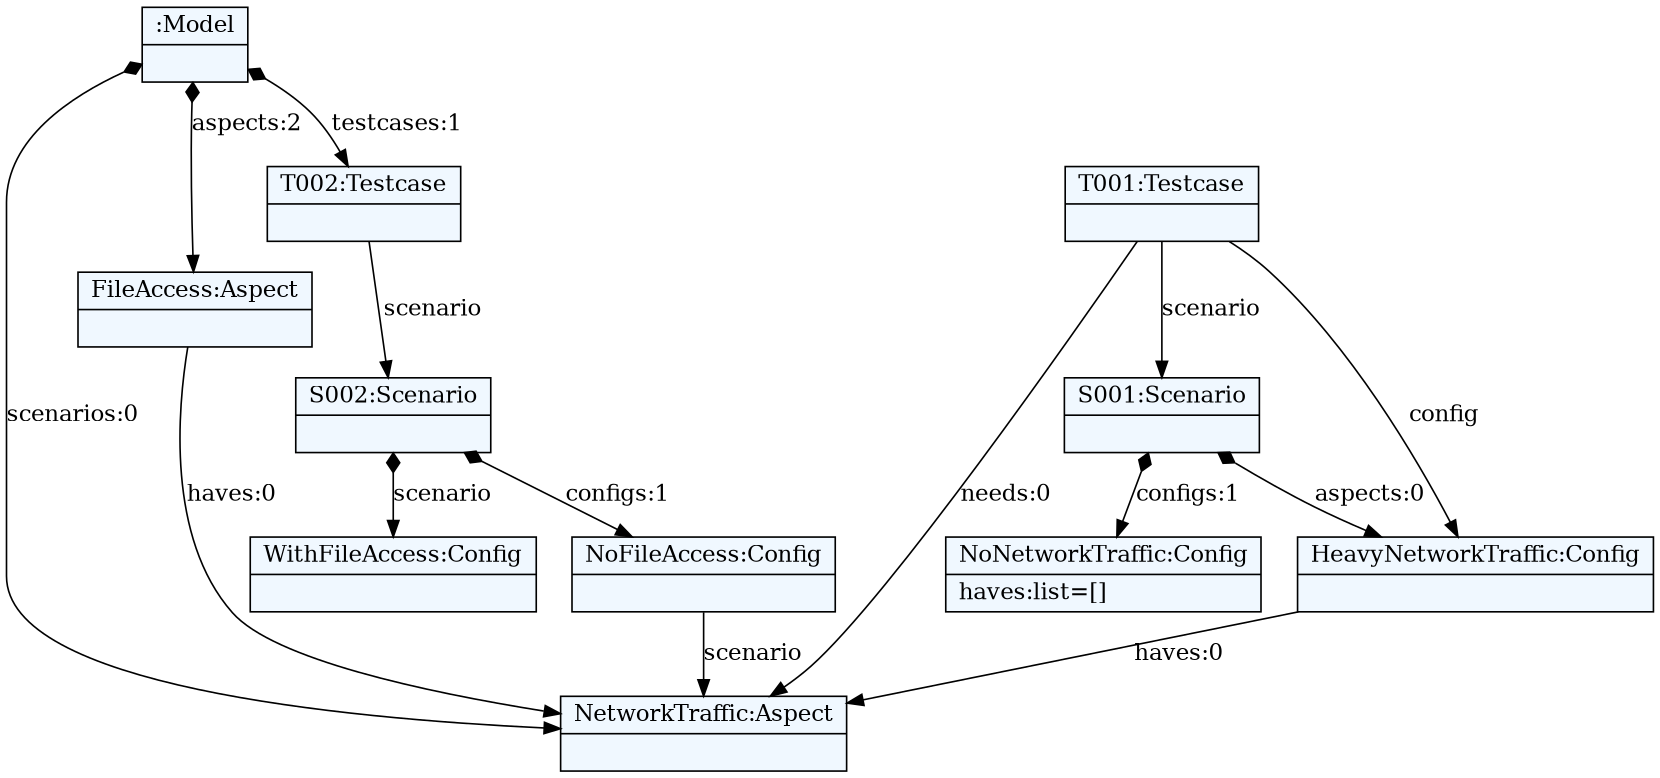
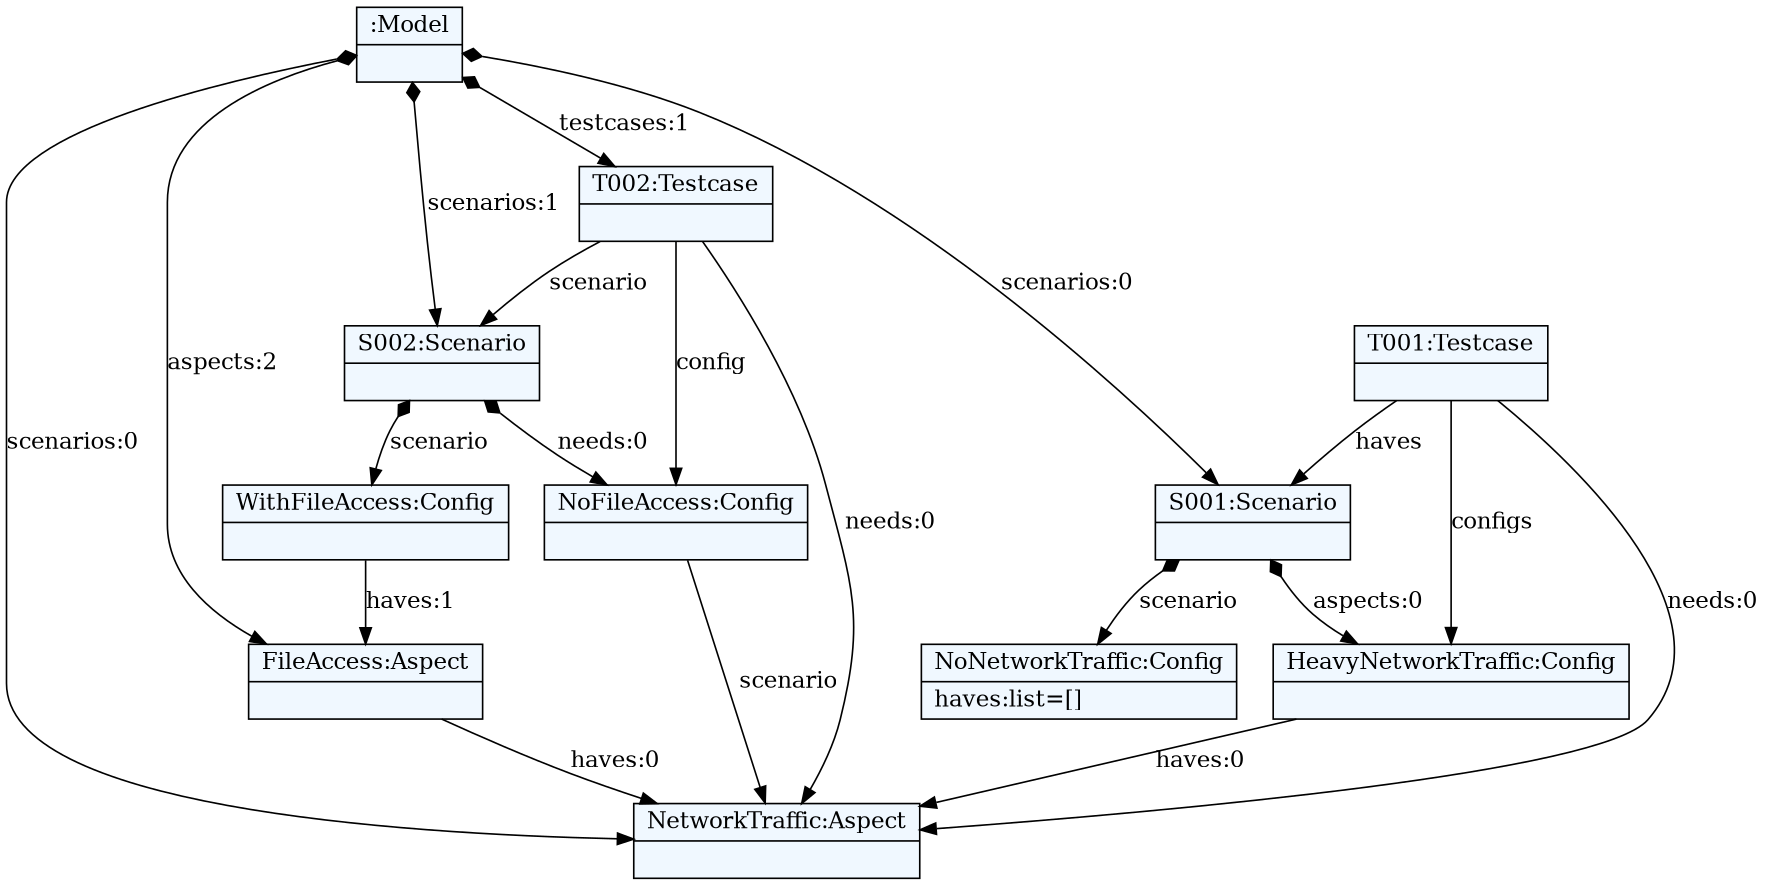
edge ":Model" -- "S002:Scenario": added, label "scenarios:1"
edge ":Model" -- "S001:Scenario": added, label "scenarios:0"
edge "T001:Testcase" -- "S001:Scenario": label "scenario" -> "haves"
edge "T002:Testcase" -- "NoFileAccess:Config": added, label "config"
edge "T001:Testcase" -- "HeavyNetworkTraffic:Config": label "config" -> "configs"
edge "S002:Scenario" -- "NoFileAccess:Config": label "configs:1" -> "needs:0"
edge "S001:Scenario" -- "NoNetworkTraffic:Config": label "configs:1" -> "scenario"
edge "T002:Testcase" -- "NetworkTraffic:Aspect": added, label "needs:0"
edge "WithFileAccess:Config" -- "FileAccess:Aspect": added, label "haves:1"
